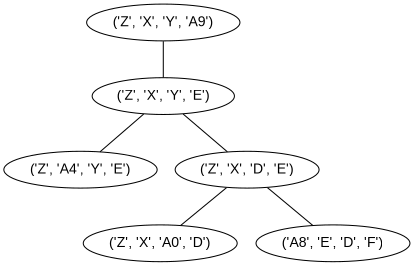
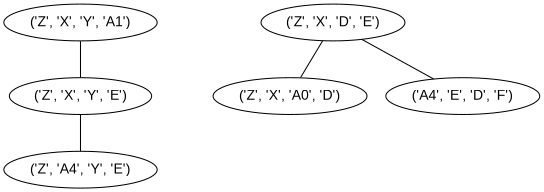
node "('Z', 'X', 'Y', 'A9')": label "('Z', 'X', 'Y', 'A9')" -> "('Z', 'X', 'Y', 'A1')"
edge "('Z', 'X', 'Y', 'E')" -- "('Z', 'X', 'D', 'E')": removed
node "('A8', 'E', 'D', 'F')": label "('A8', 'E', 'D', 'F')" -> "('A4', 'E', 'D', 'F')"
